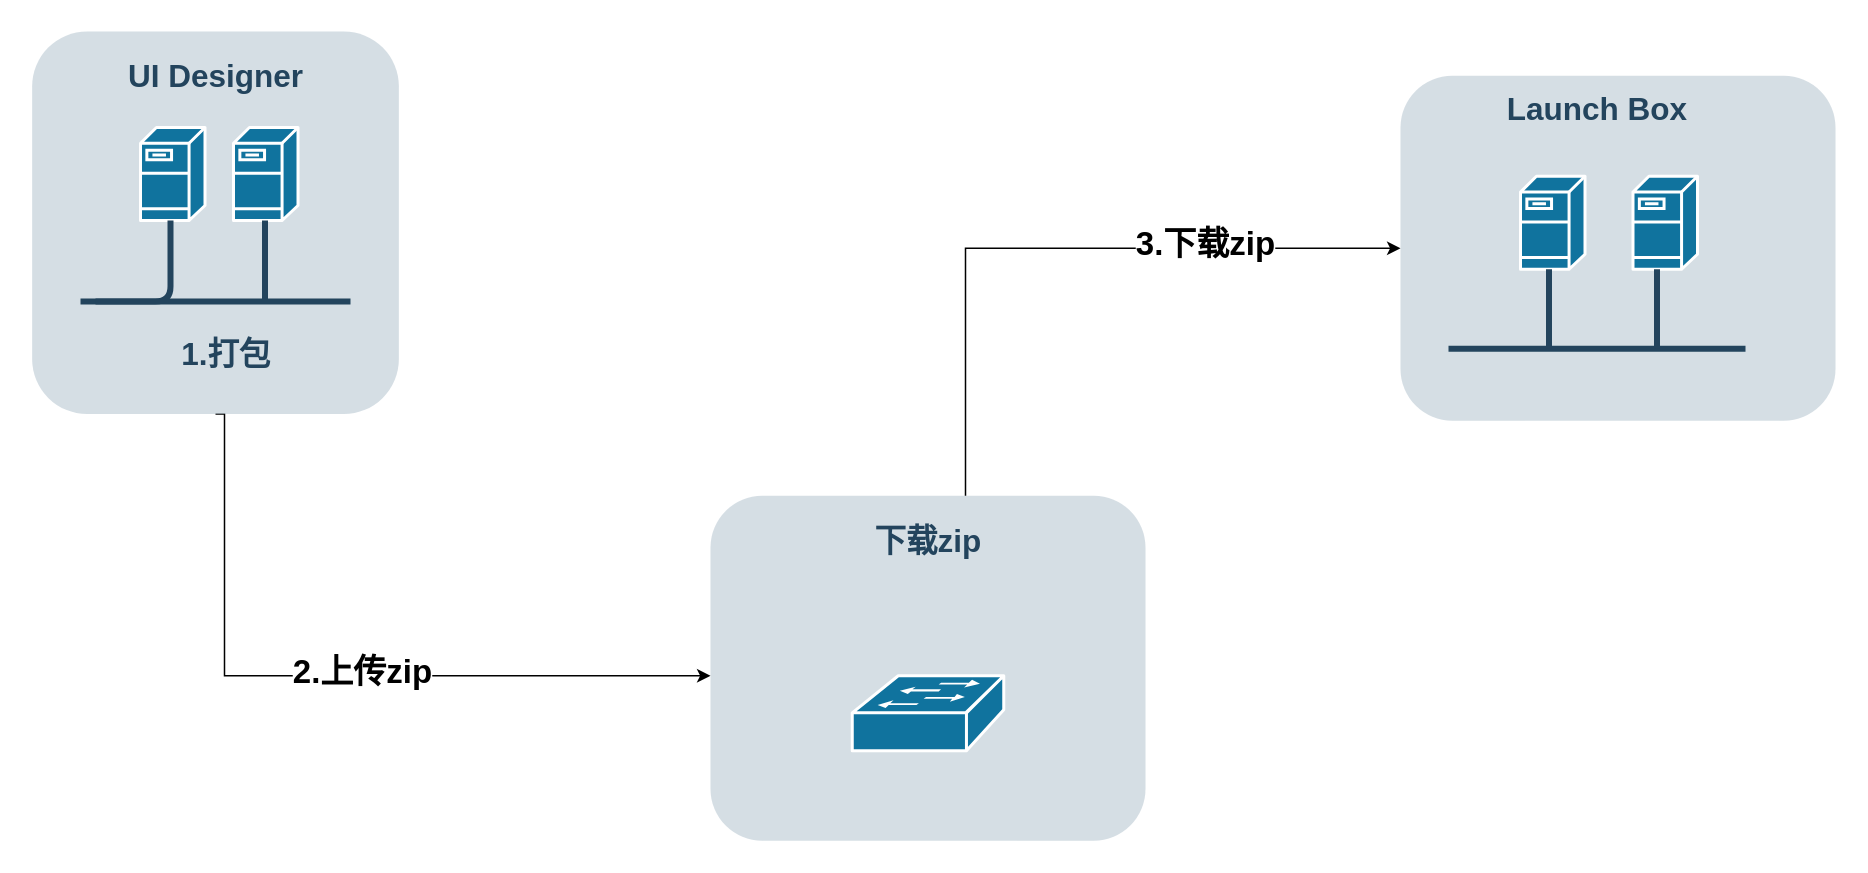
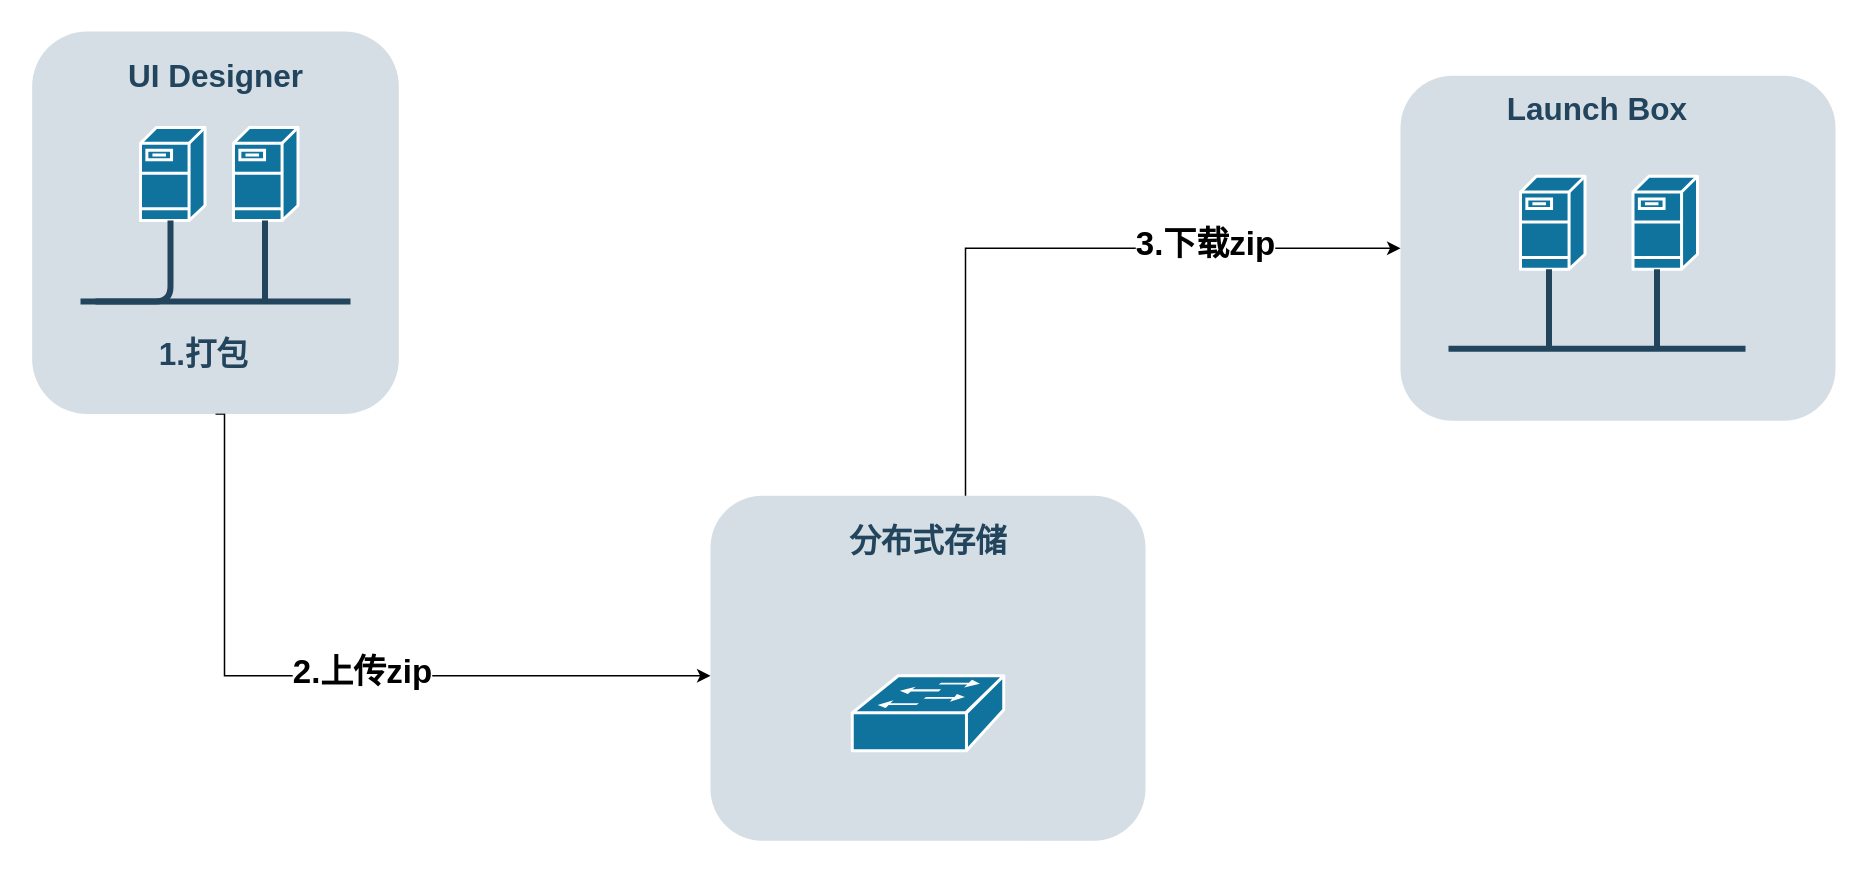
node "1.打包": moved (227, 353) -> (204, 353)
node "下载zip": label "下载zip" -> "分布式存储"
